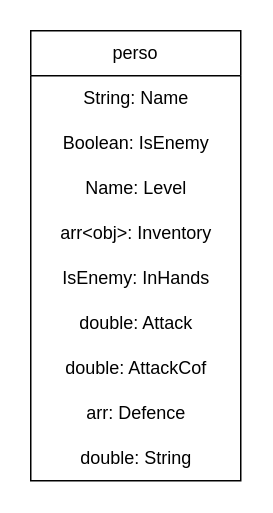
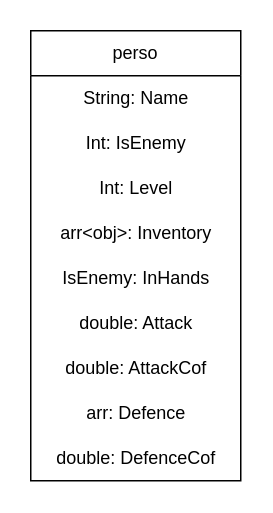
node "Boolean: IsEnemy": label "Boolean: IsEnemy" -> "Int: IsEnemy"
node "Name: Level": label "Name: Level" -> "Int: Level"
node "double: String": label "double: String" -> "double: DefenceCof"
